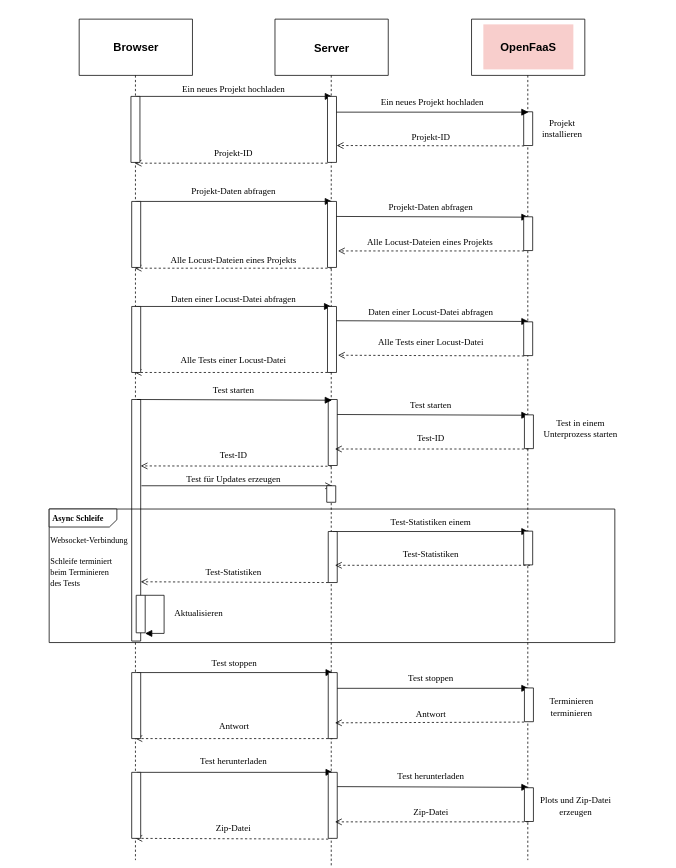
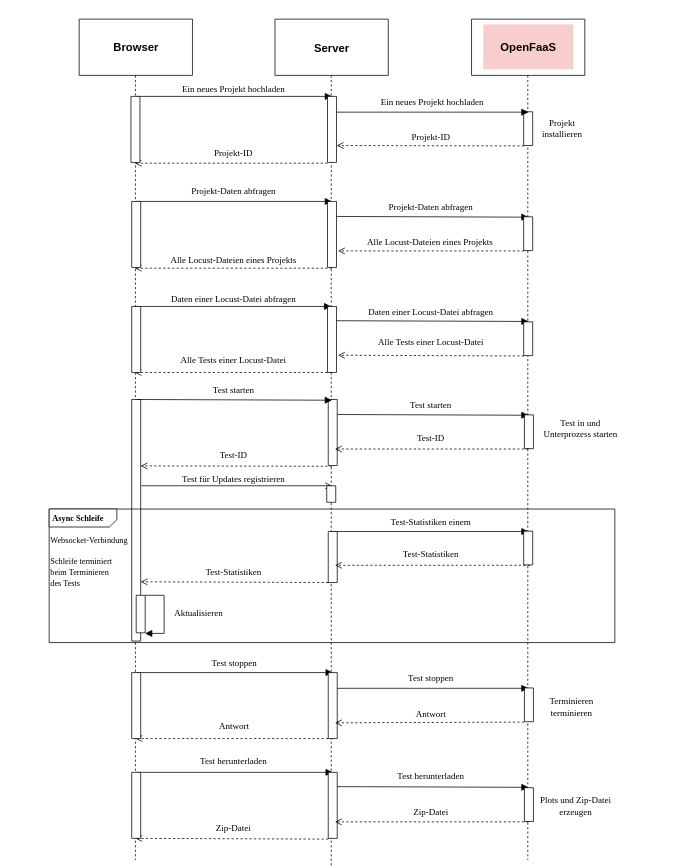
node "Test in einem Unterprozess starten": label "Test in einem Unterprozess starten" -> "Test in und Unterprozess starten"
node "Test für Updates erzeugen": label "Test für Updates erzeugen" -> "Test für Updates registrieren"
